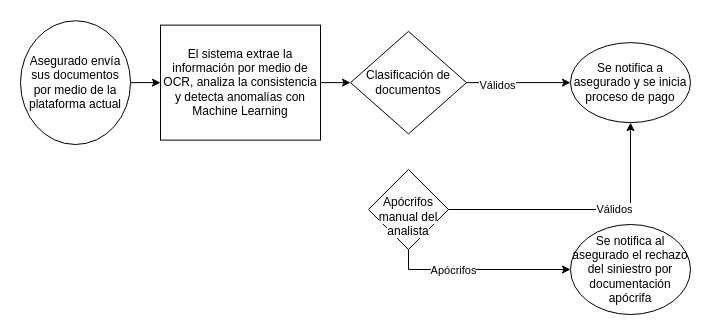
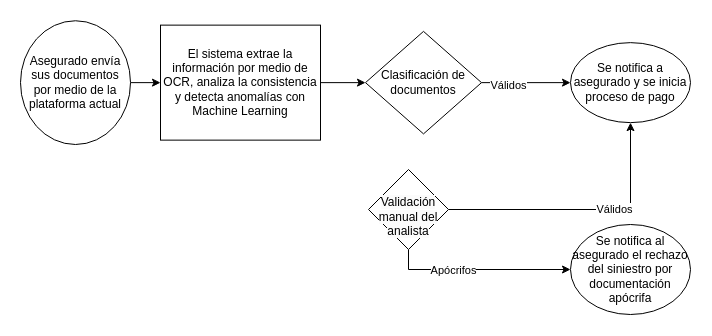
node "Clasificación de documentos": moved (409, 83) -> (424, 83)
node "Apócrifos manual del analista": label "Apócrifos manual del analista" -> "Validación manual del analista"
